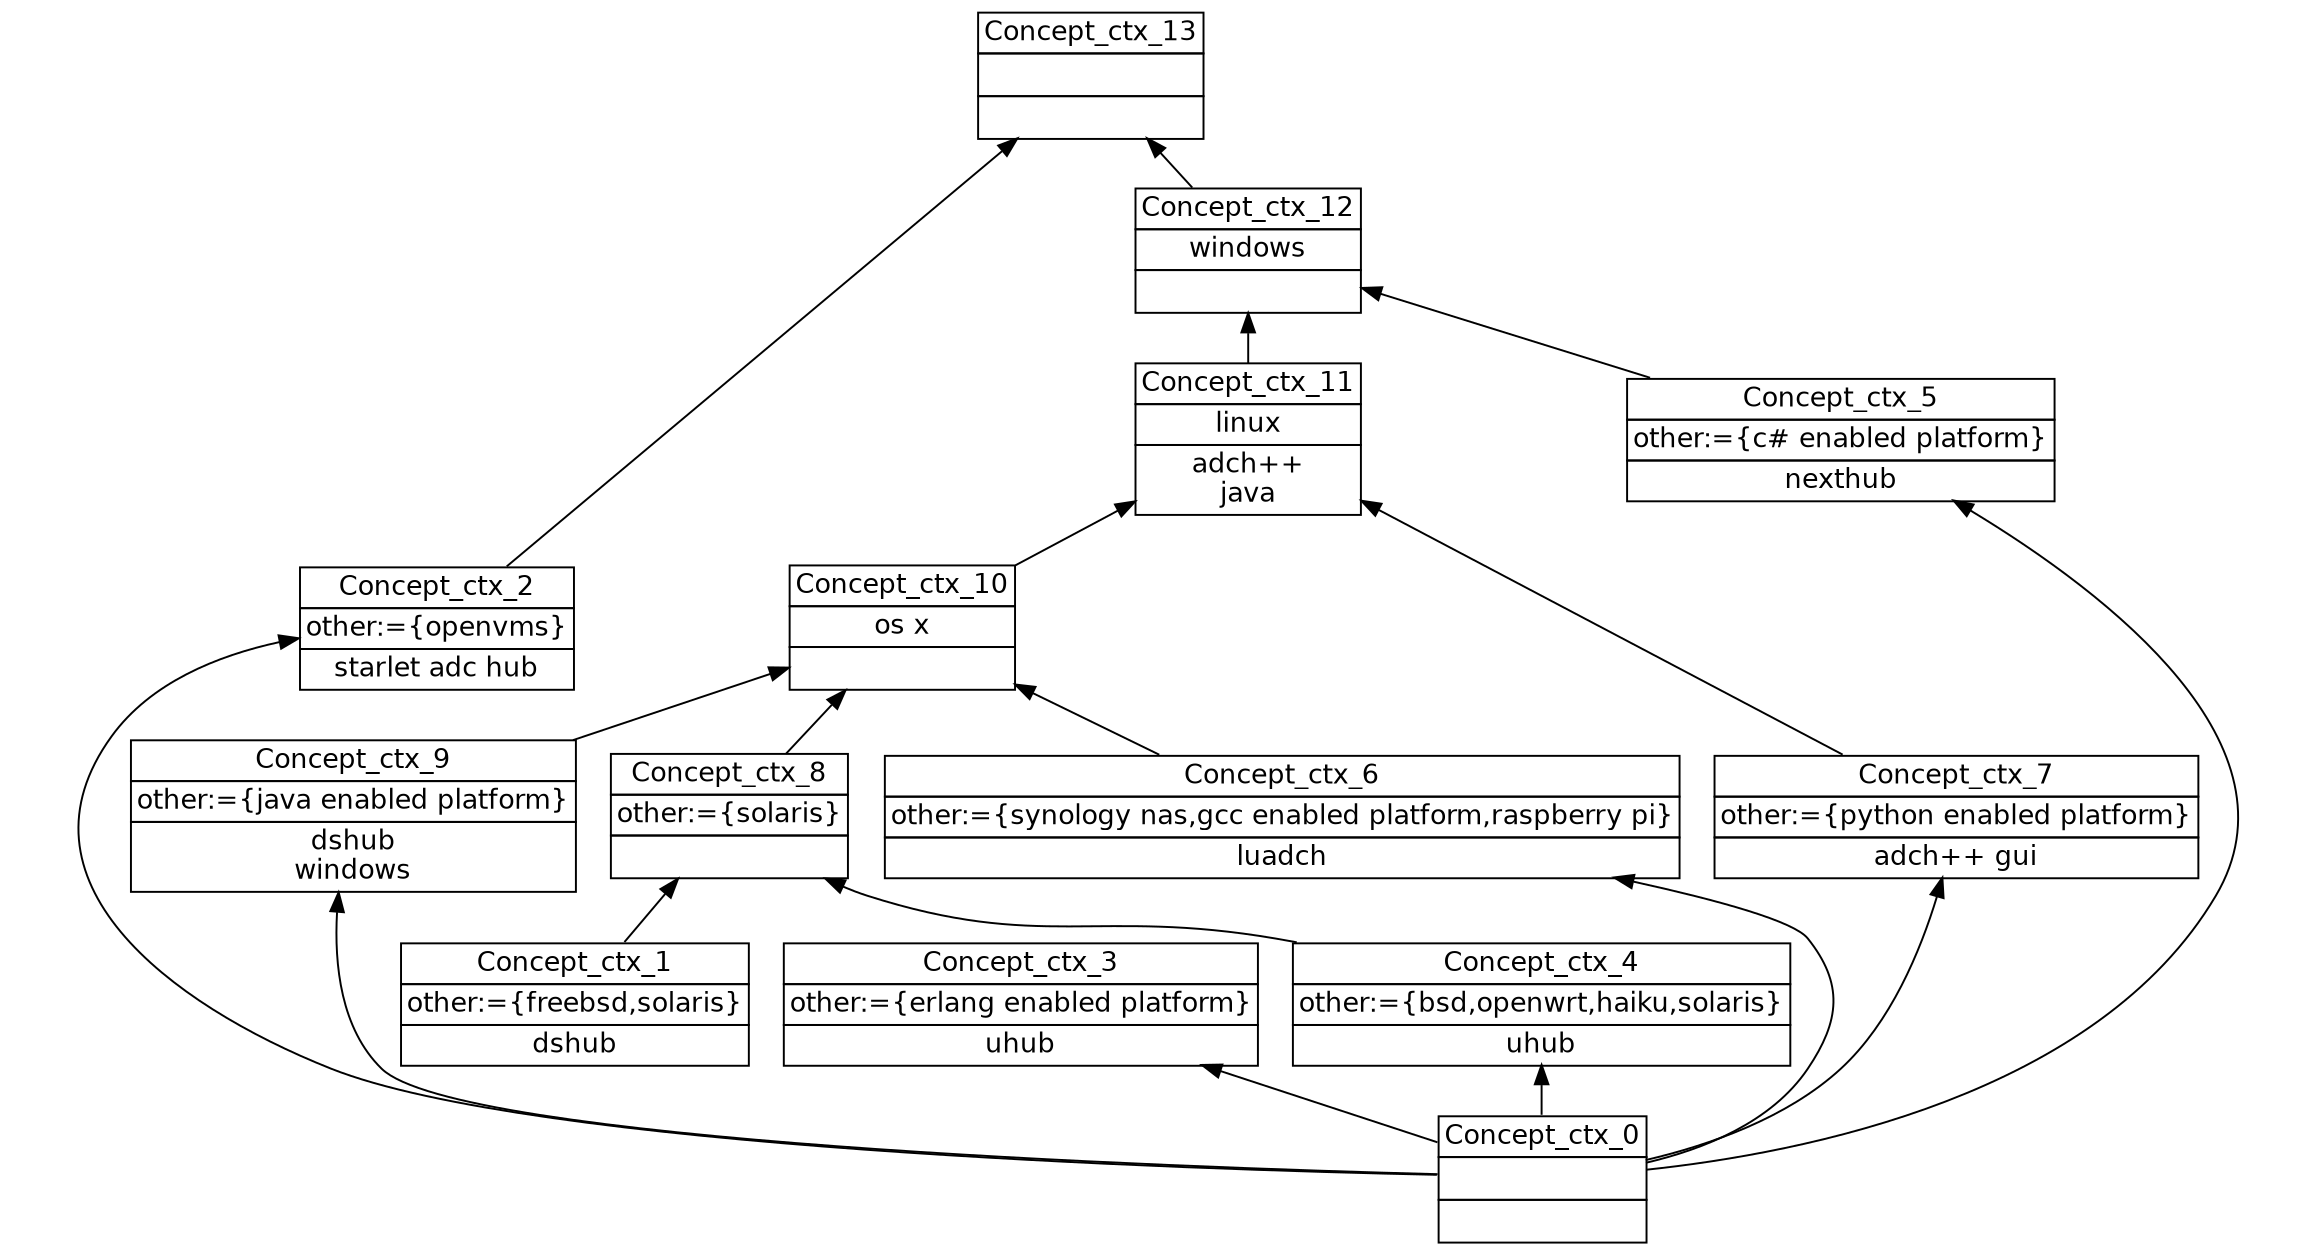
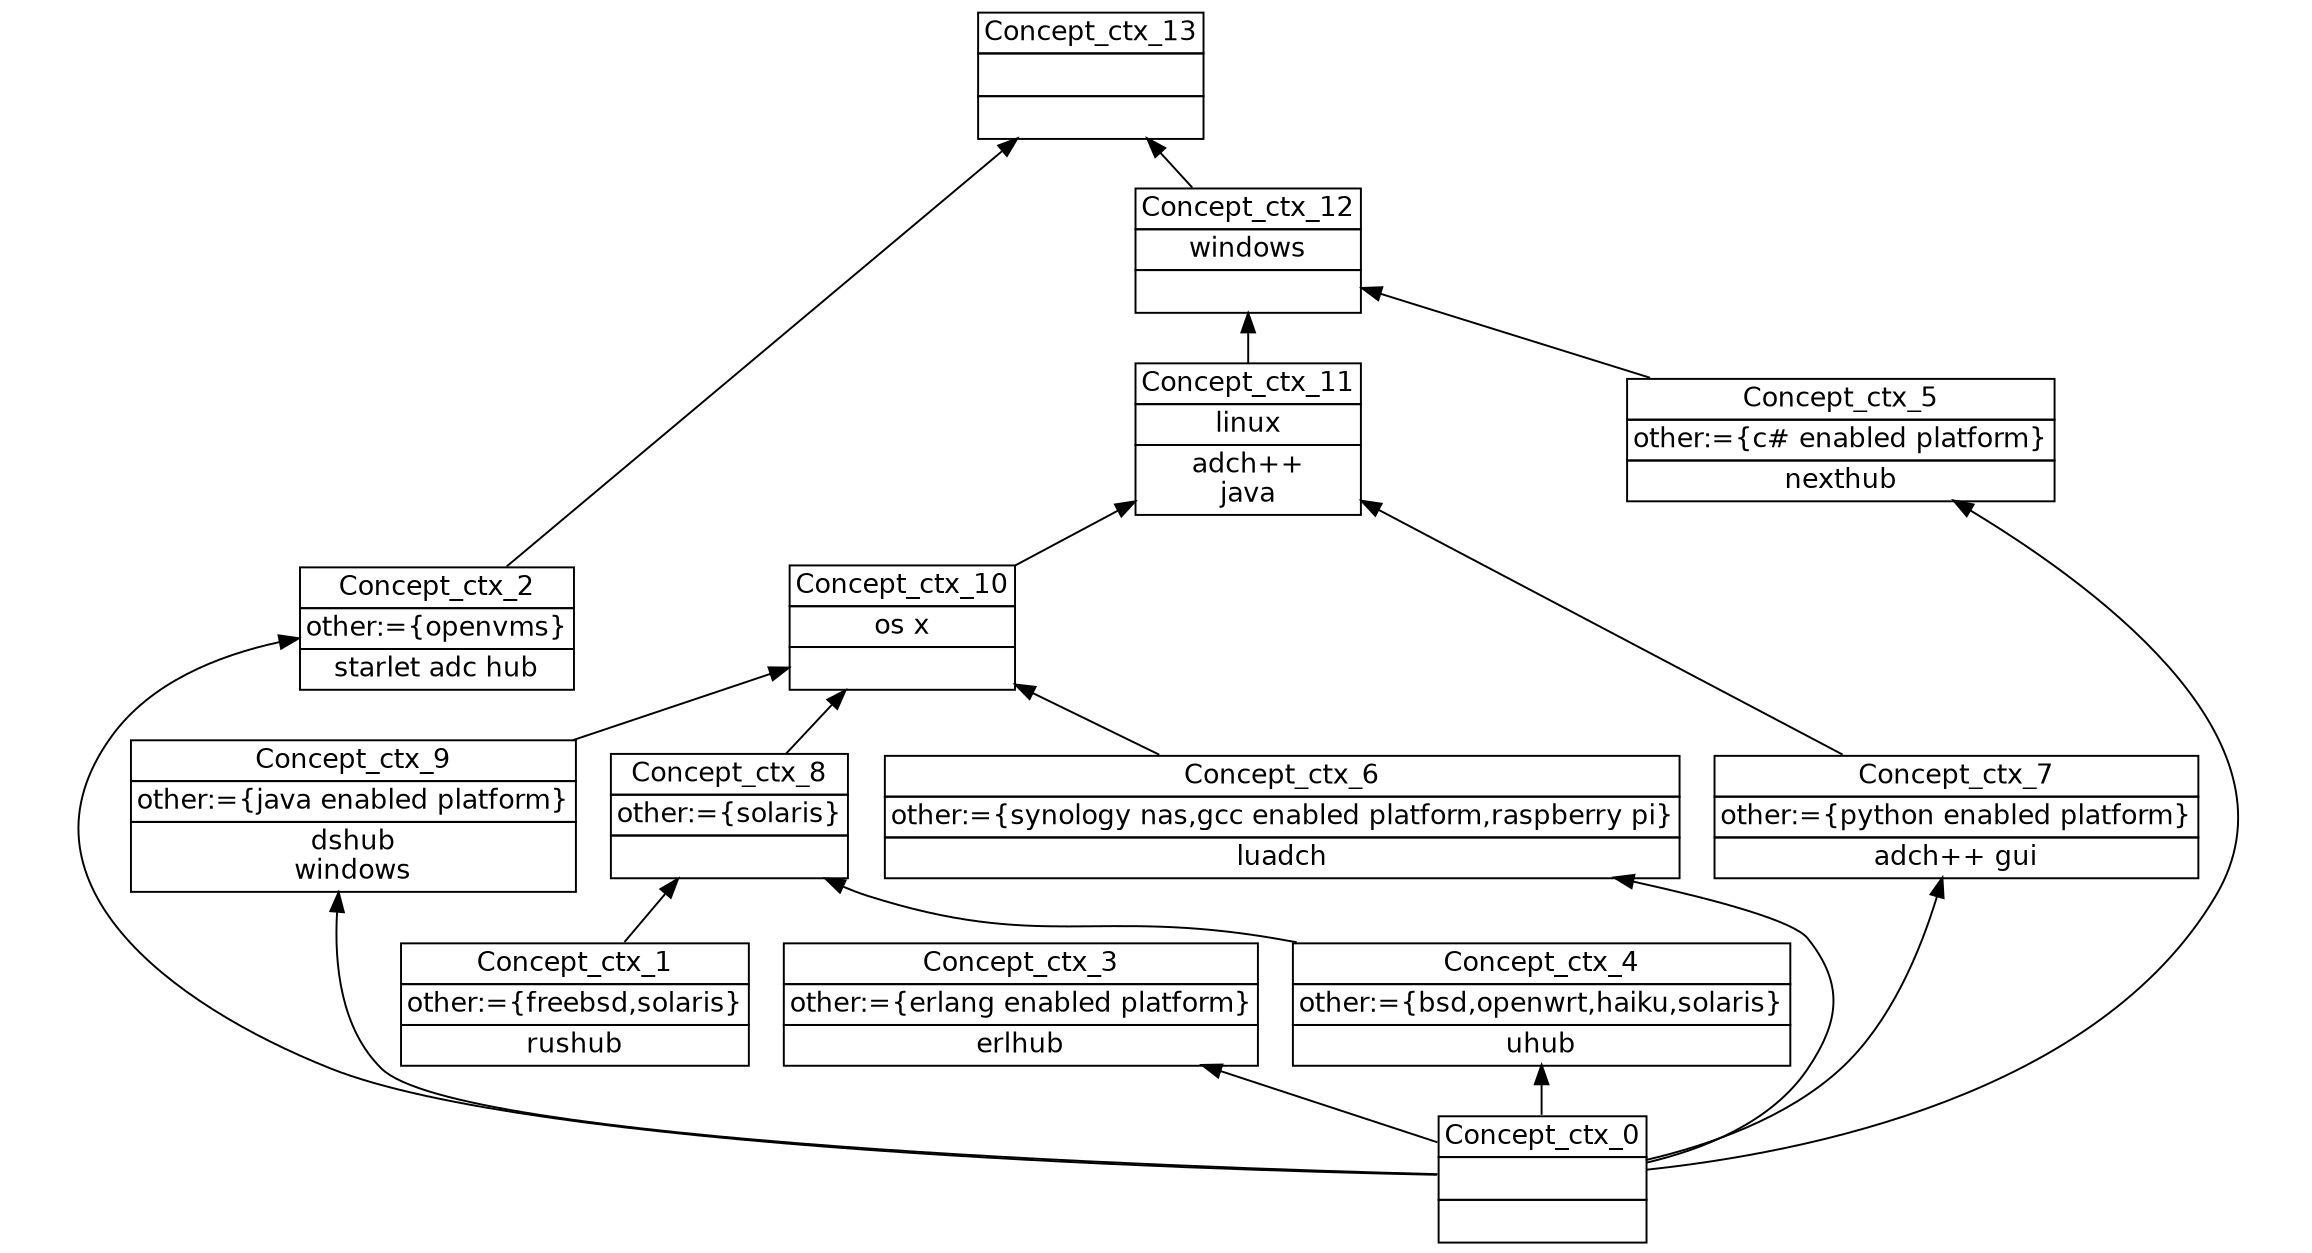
node "Concept_ctx_1": text "dshub" -> "rushub"
node "Concept_ctx_3": text "uhub" -> "erlhub"
